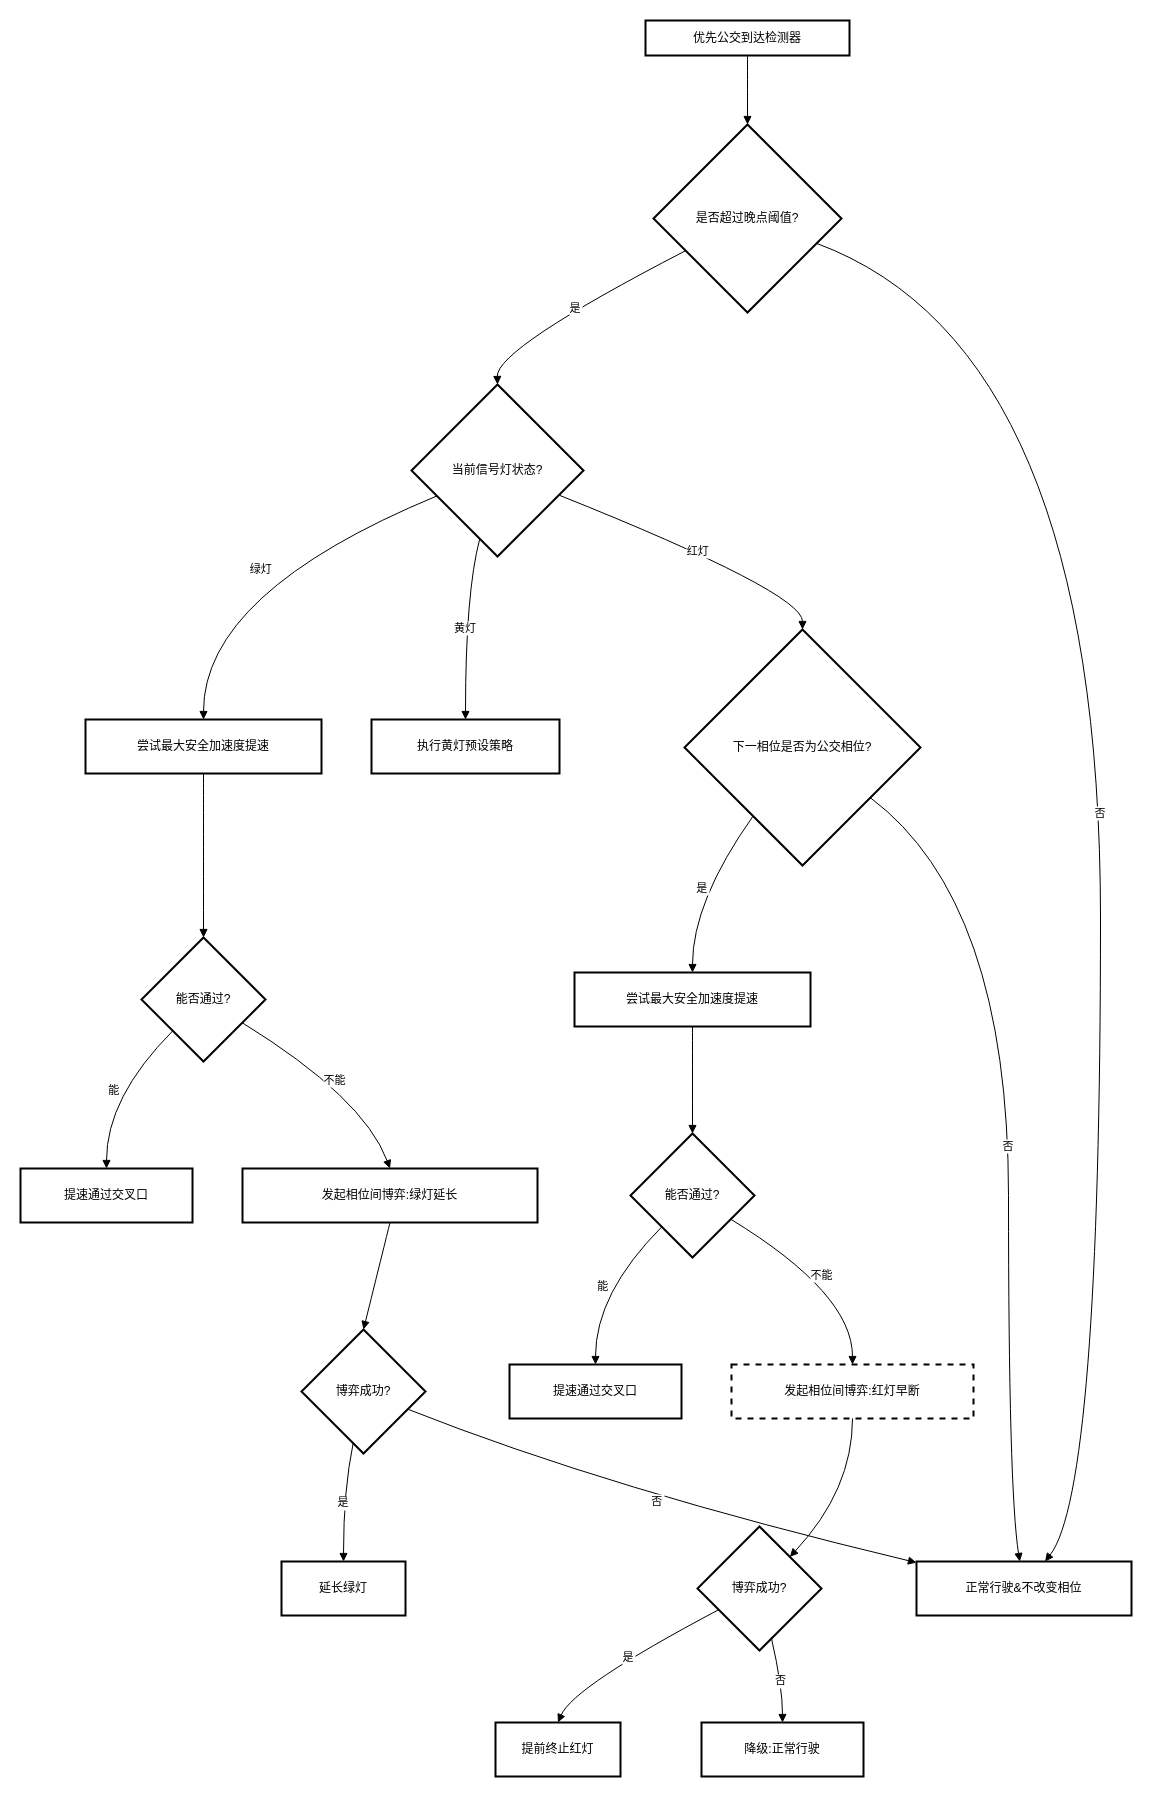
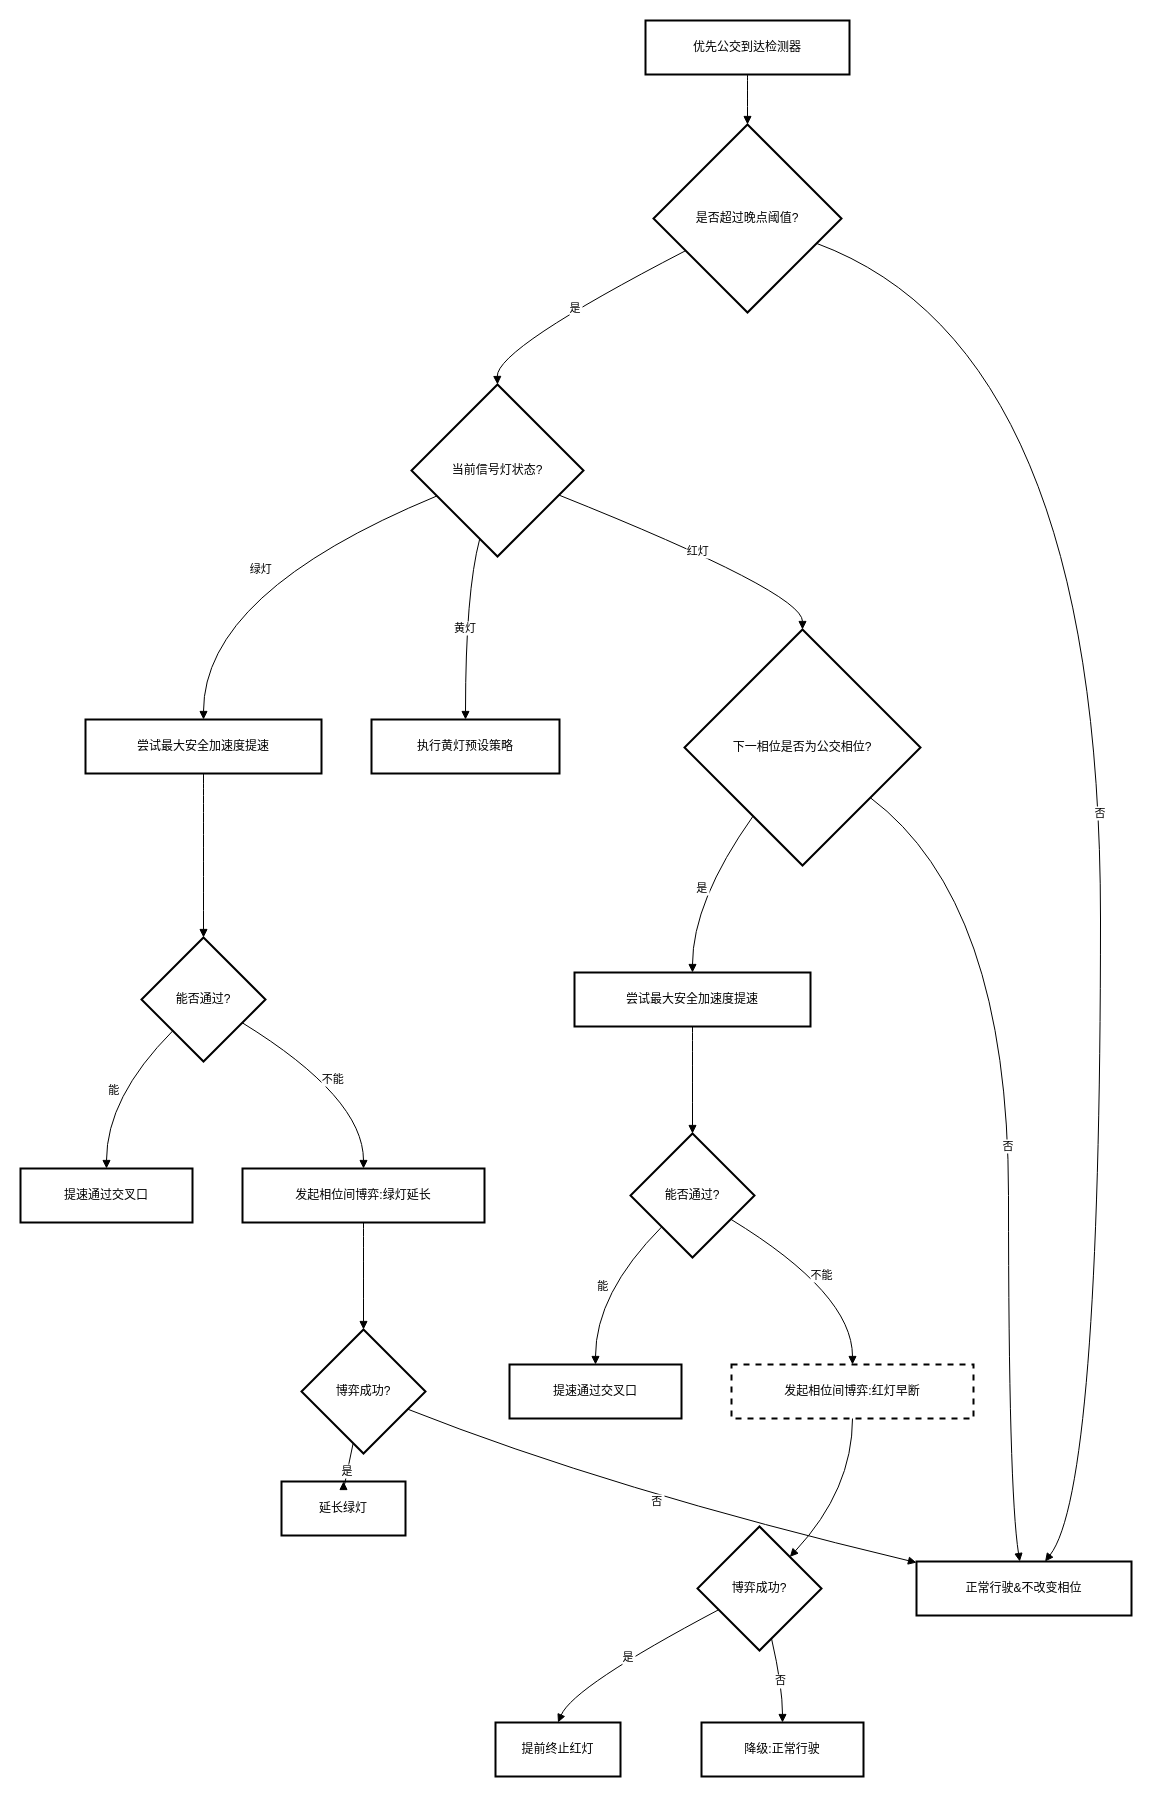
node "优先公交到达检测器": size 204x35 -> 204x54
node "发起相位间博弈:绿灯延长": size 295x54 -> 242x54
node "延长绿灯": moved (344, 1589) -> (344, 1509)
